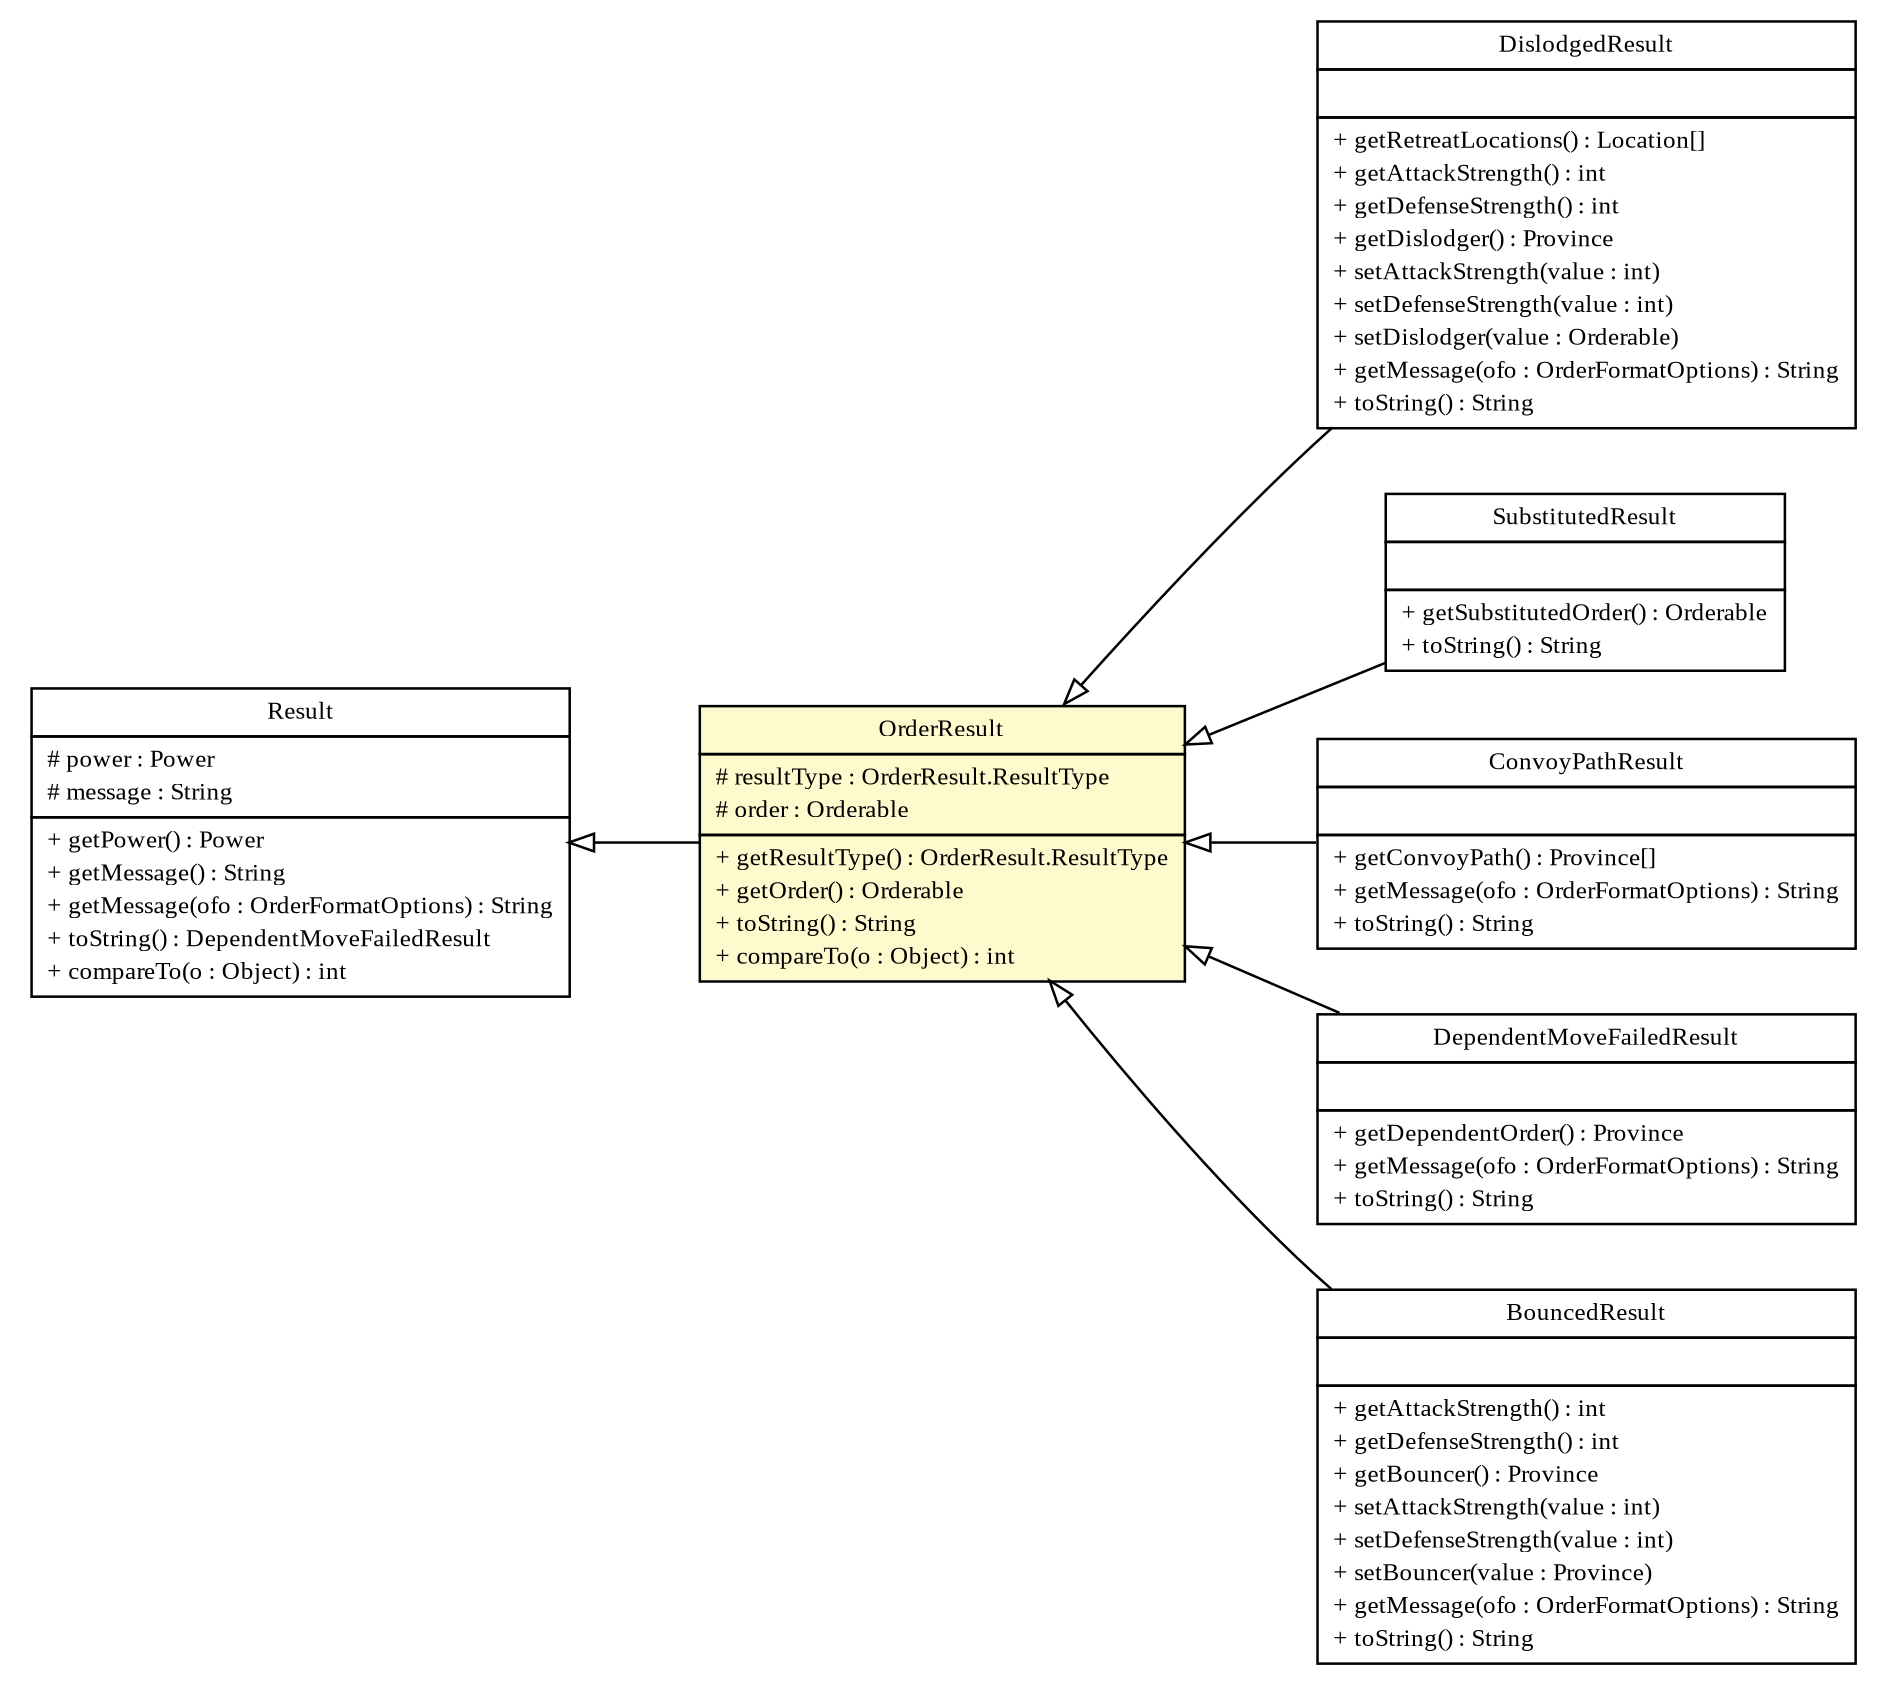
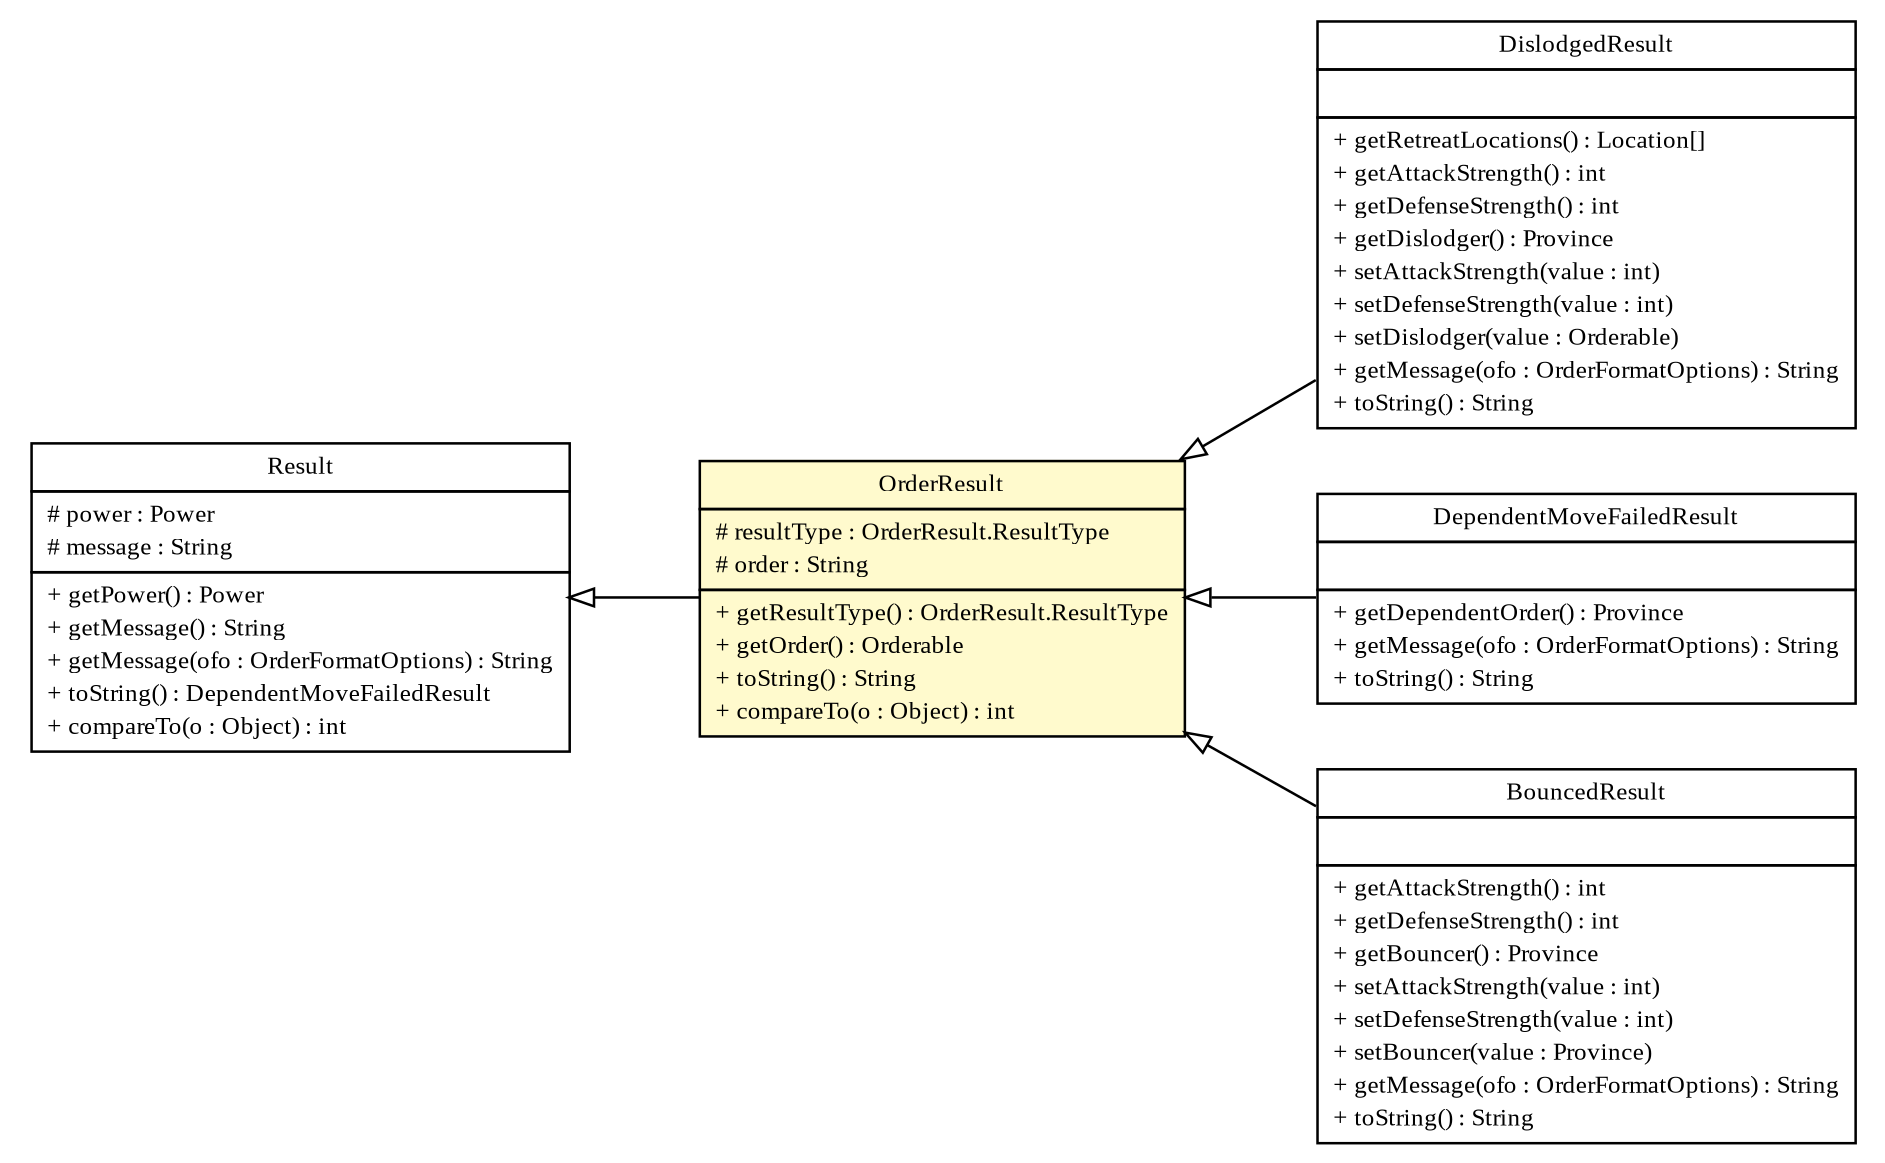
node "SubstitutedResult": removed
node "OrderResult": text "# order : Orderable" -> "# order : String"
node "ConvoyPathResult": removed
